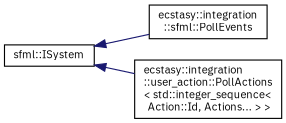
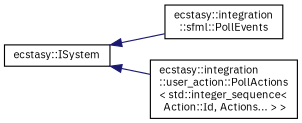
node "sfml::ISystem": label "sfml::ISystem" -> "ecstasy::ISystem"
